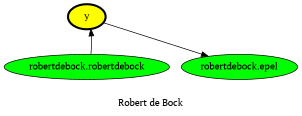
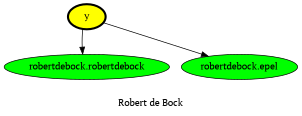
edge "robertdebock.robertdebock" -> "y": reversed
